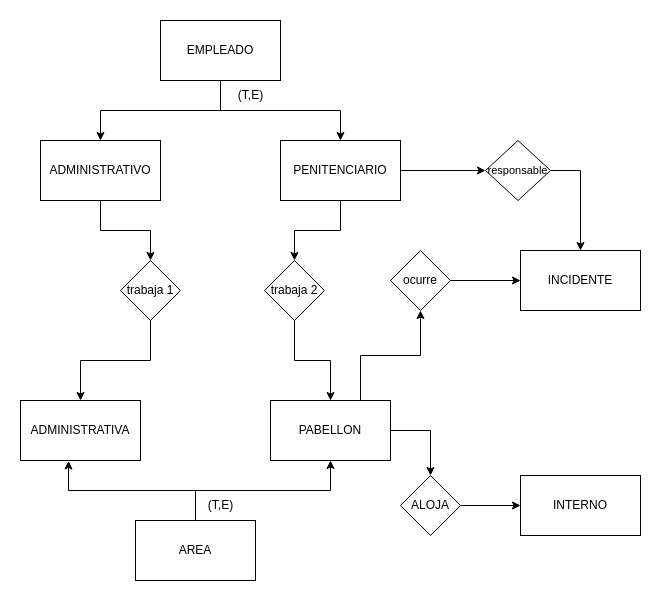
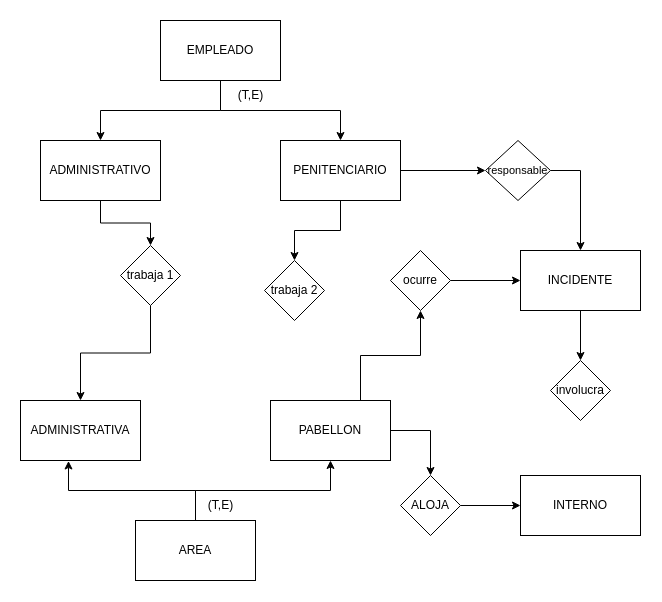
node "trabaja 1": moved (151, 291) -> (151, 276)
edge "INCIDENTE" -> "involucra": added
edge "trabaja 2" -> "PABELLON": removed
node "involucra": added
